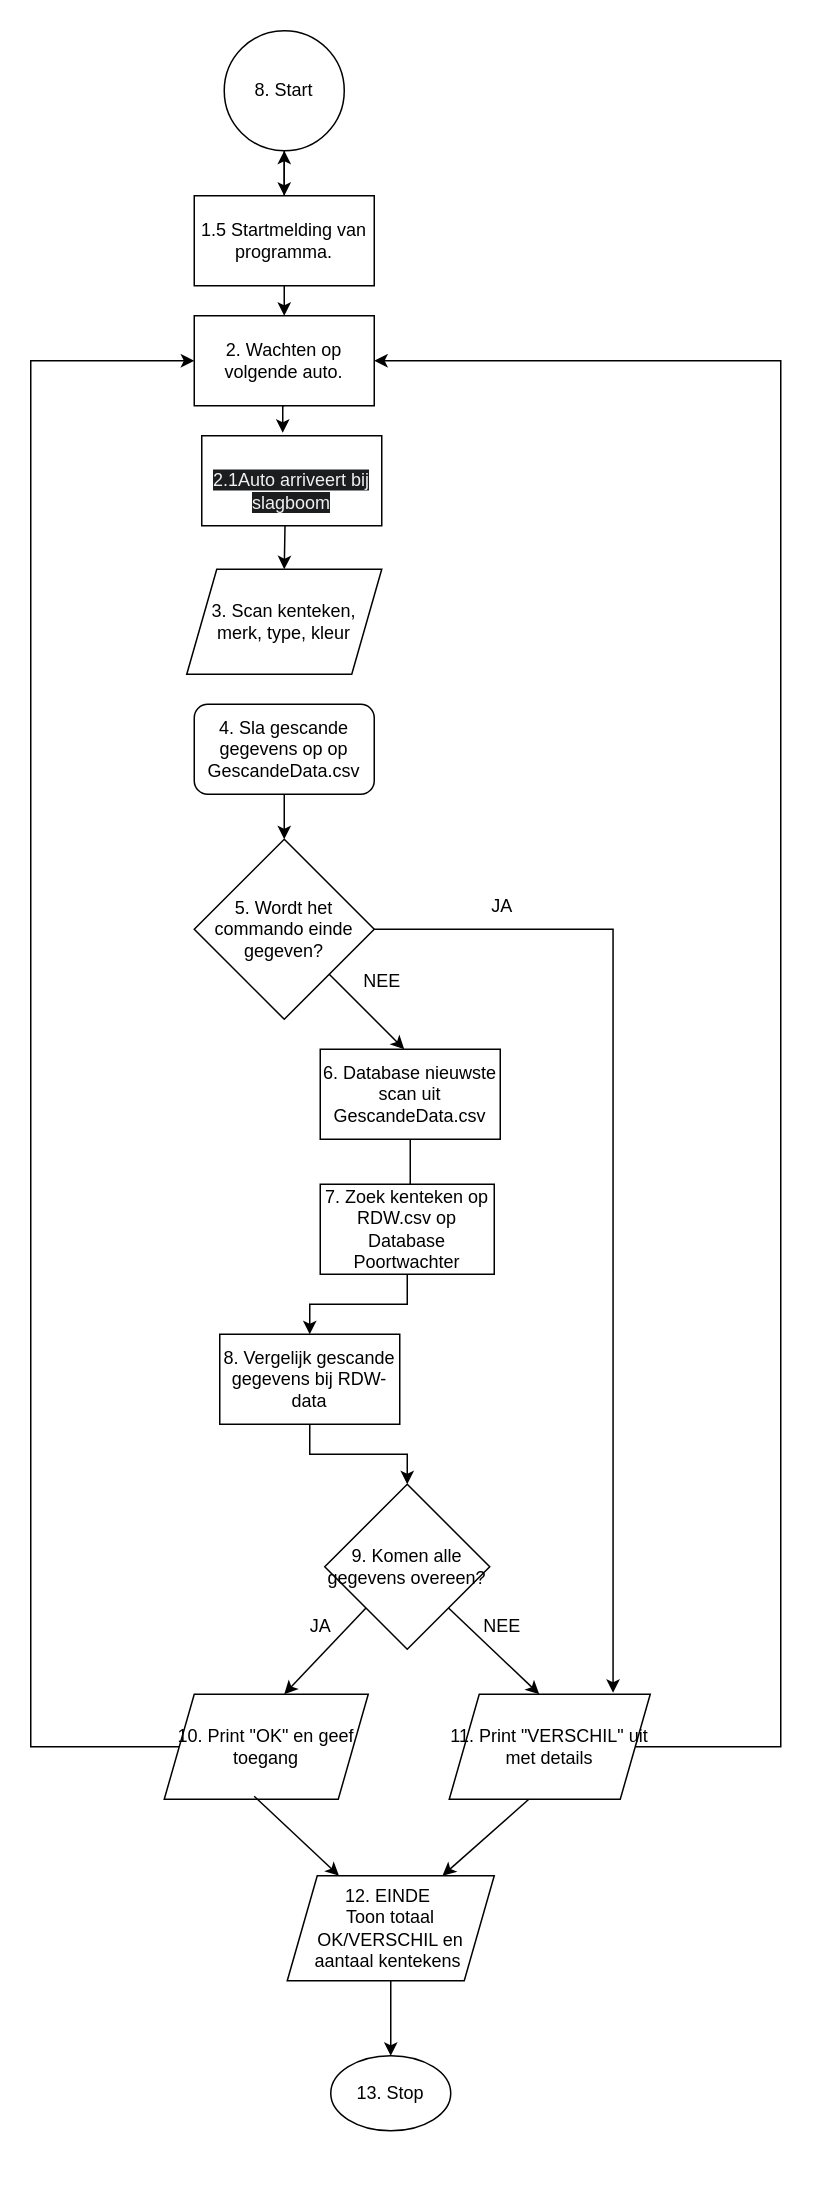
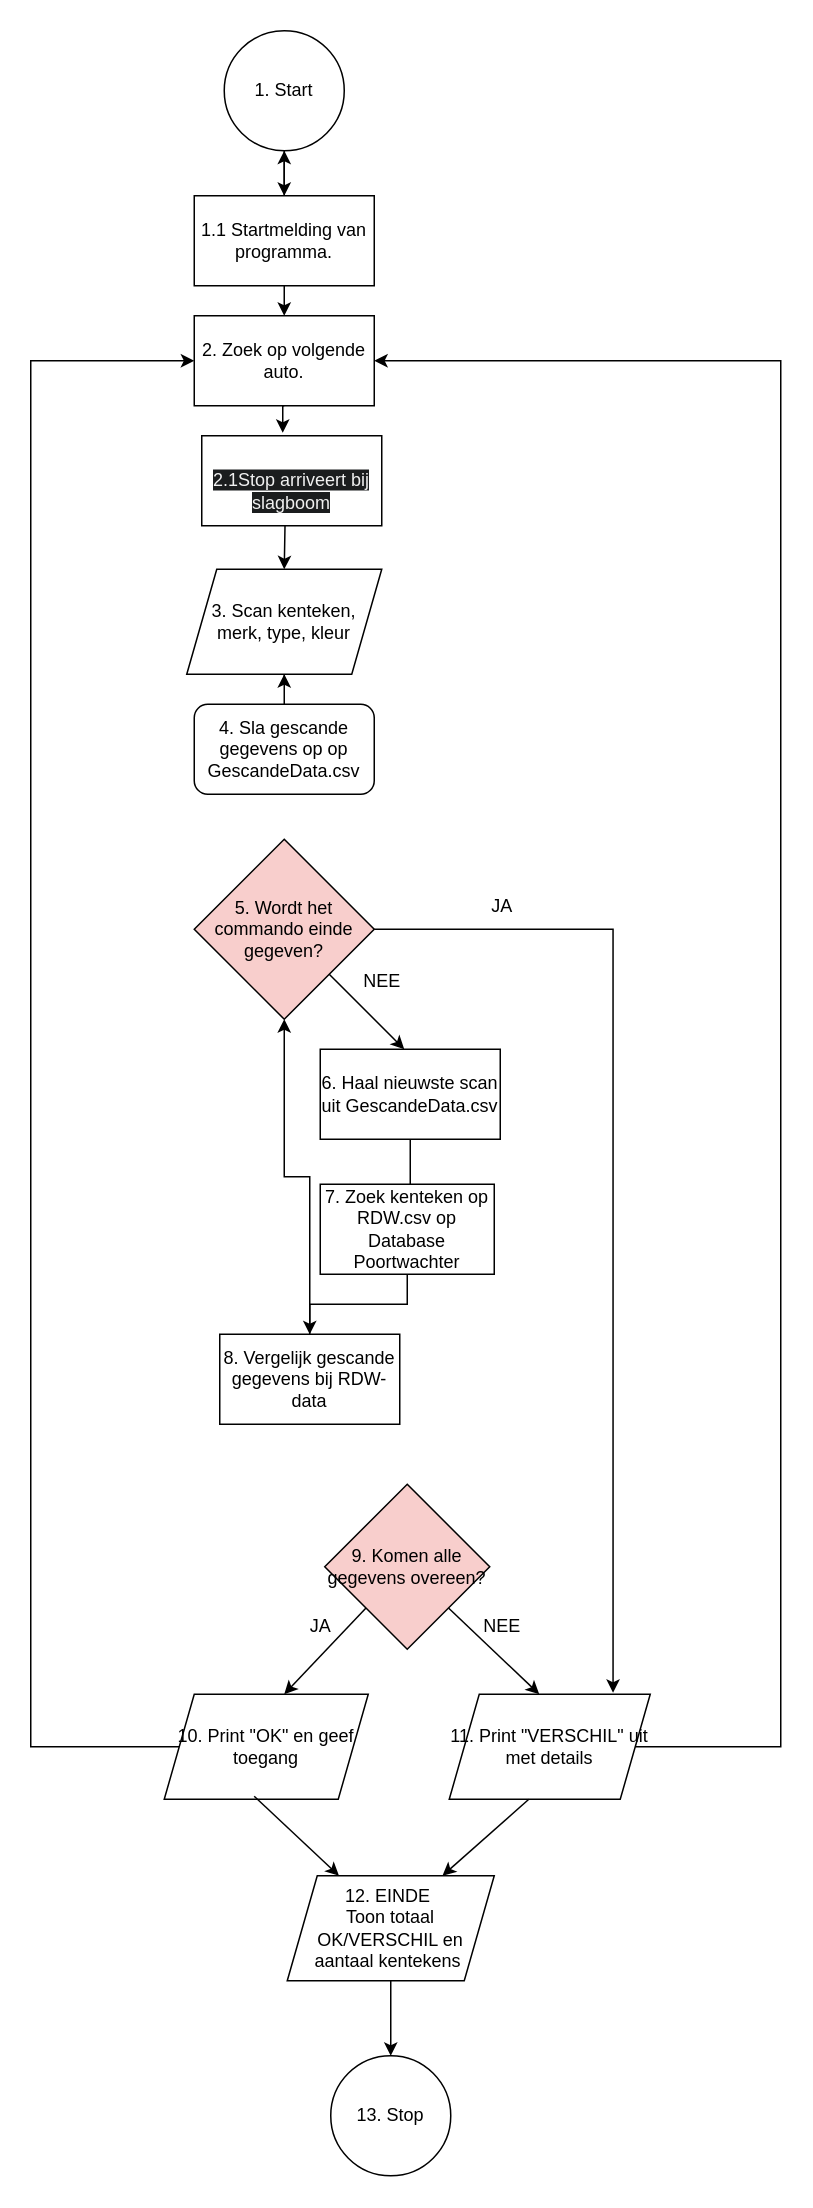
node "8. Start": label "8. Start" -> "1. Start"
node "1.5 Startmelding van programma.": label "1.5 Startmelding van programma." -> "1.1 Startmelding van programma."
node "2. Wachten op volgende auto.": label "2. Wachten op volgende auto." -> "2. Zoek op volgende auto."
node "2.1Auto arriveert bij slagboom": label "2.1Auto arriveert bij slagboom" -> "2.1Stop arriveert bij slagboom"
edge "4. Sla gescande gegevens op op GescandeData.csv" -> "5. Wordt het commando einde gegeven?": now "4. Sla gescande gegevens op op GescandeData.csv" -> "3. Scan kenteken, merk, type, kleur"
node "5. Wordt het commando einde gegeven?": fillcolor #ffffff -> #f8cecc
node "6. Database nieuwste scan uit GescandeData.csv": label "6. Database nieuwste scan uit GescandeData.csv" -> "6. Haal nieuwste scan uit GescandeData.csv"
edge "8. Vergelijk gescande gegevens bij RDW-data" -> "9. Komen alle gegevens overeen?": now "8. Vergelijk gescande gegevens bij RDW-data" -> "5. Wordt het commando einde gegeven?"
node "9. Komen alle gegevens overeen?": fillcolor #ffffff -> #f8cecc
node "13. Stop": size 120x75 -> 120x120
